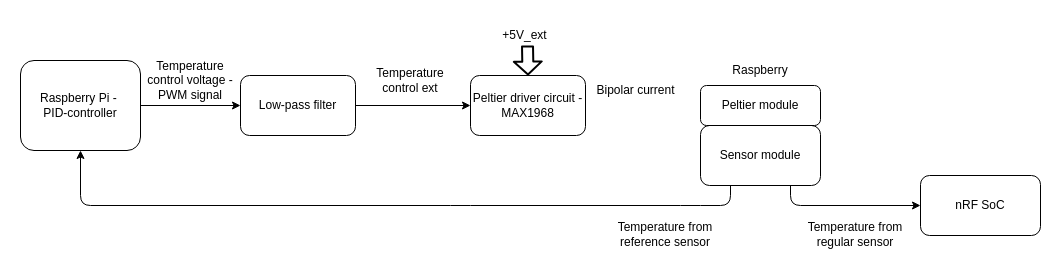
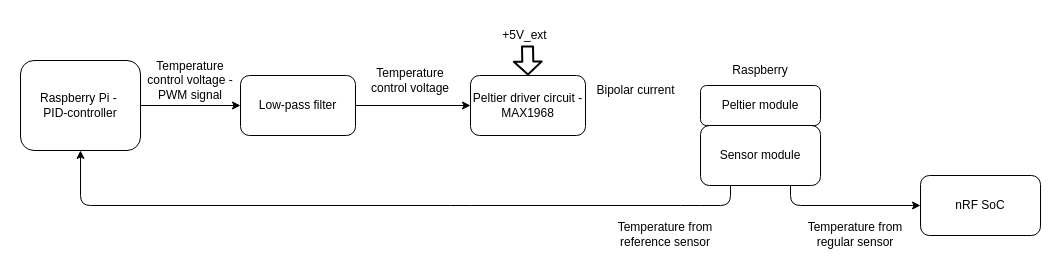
node "Temperature control ext": label "Temperature control ext" -> "Temperature control voltage"
